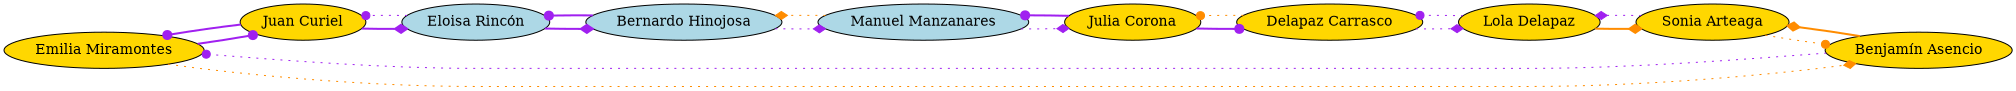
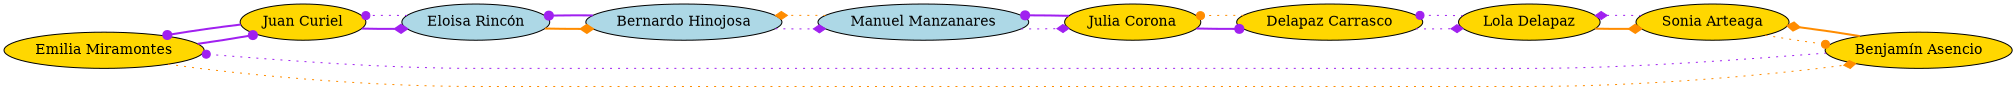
edge "Eloisa Rincón" -> "Bernardo Hinojosa": color purple -> darkorange
